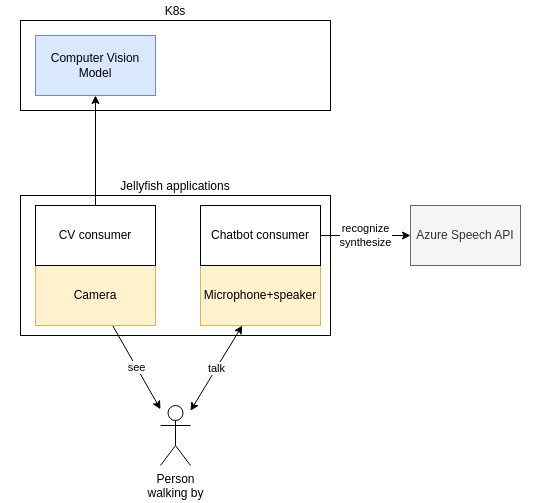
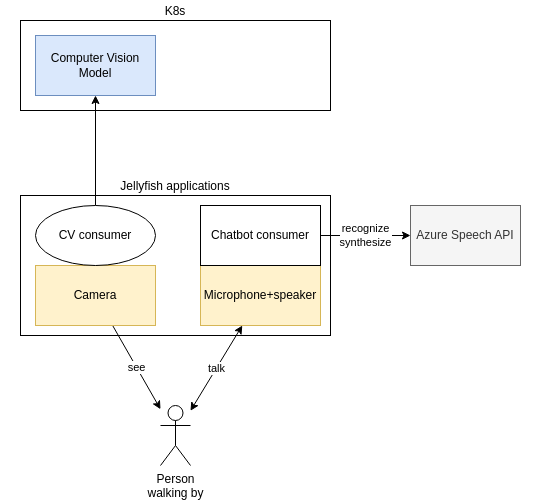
node "CV consumer": shape rectangle -> ellipse
